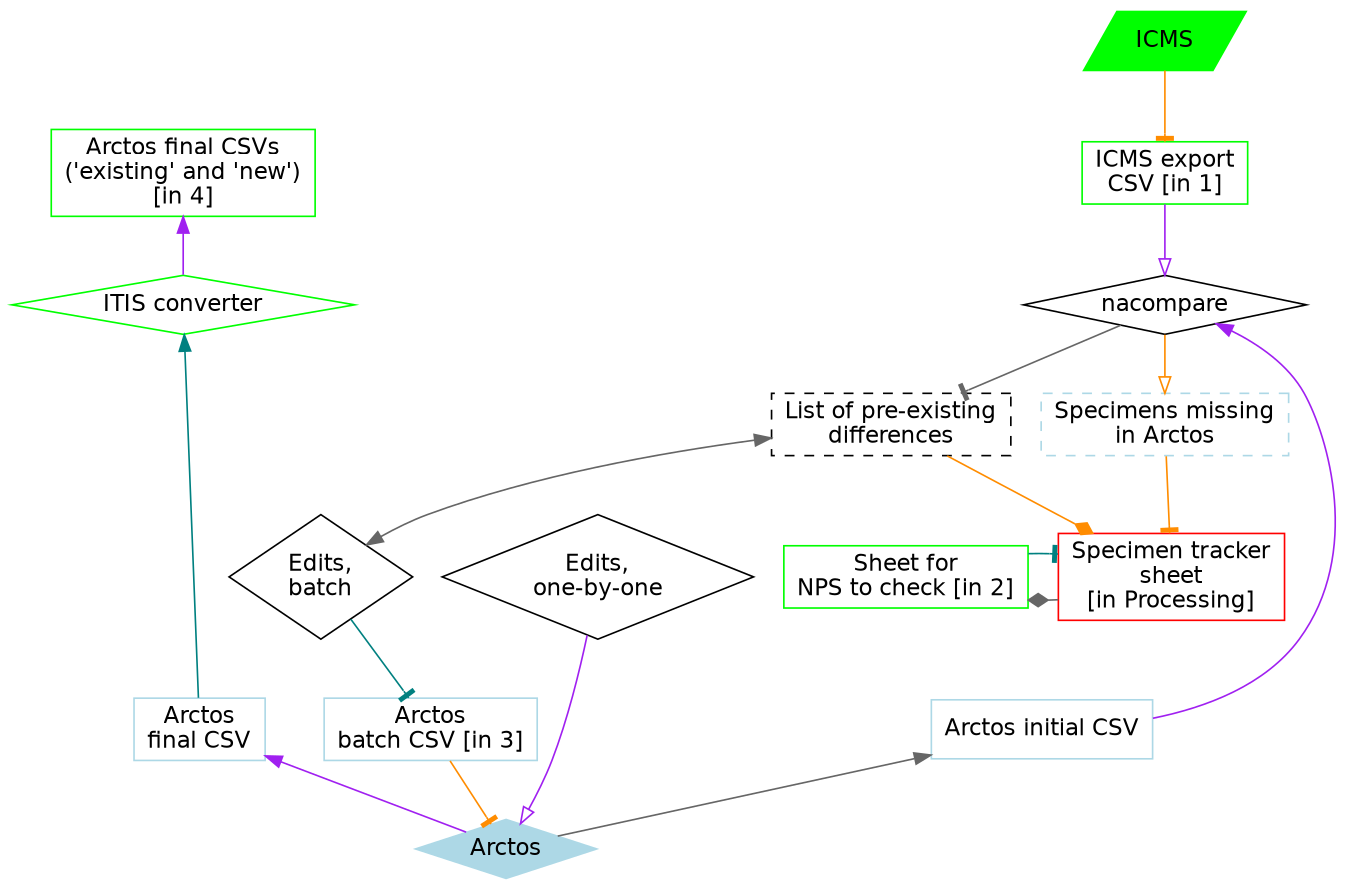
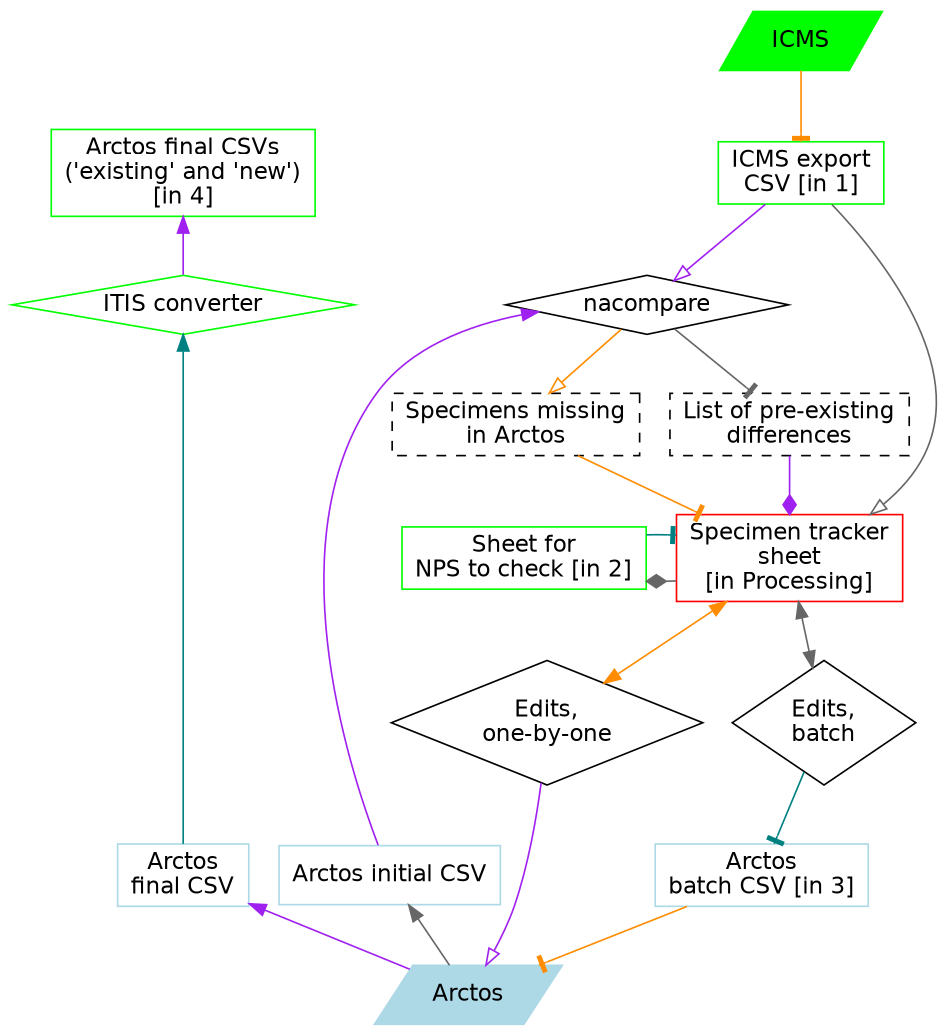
edge "ICMS export CSV [in 1]" -> "Specimen tracker sheet [in Processing]": added
node "Specimens missing in Arctos": color lightblue -> black
edge "List of pre-existing differences" -- "Edits, batch": now "Specimen tracker sheet [in Processing]" -- "Edits, batch"
edge "List of pre-existing differences" -> "Specimen tracker sheet [in Processing]": color darkorange -> purple
edge "Specimen tracker sheet [in Processing]" -- "Edits, one-by-one": added
node "Arctos": shape diamond -> parallelogram
